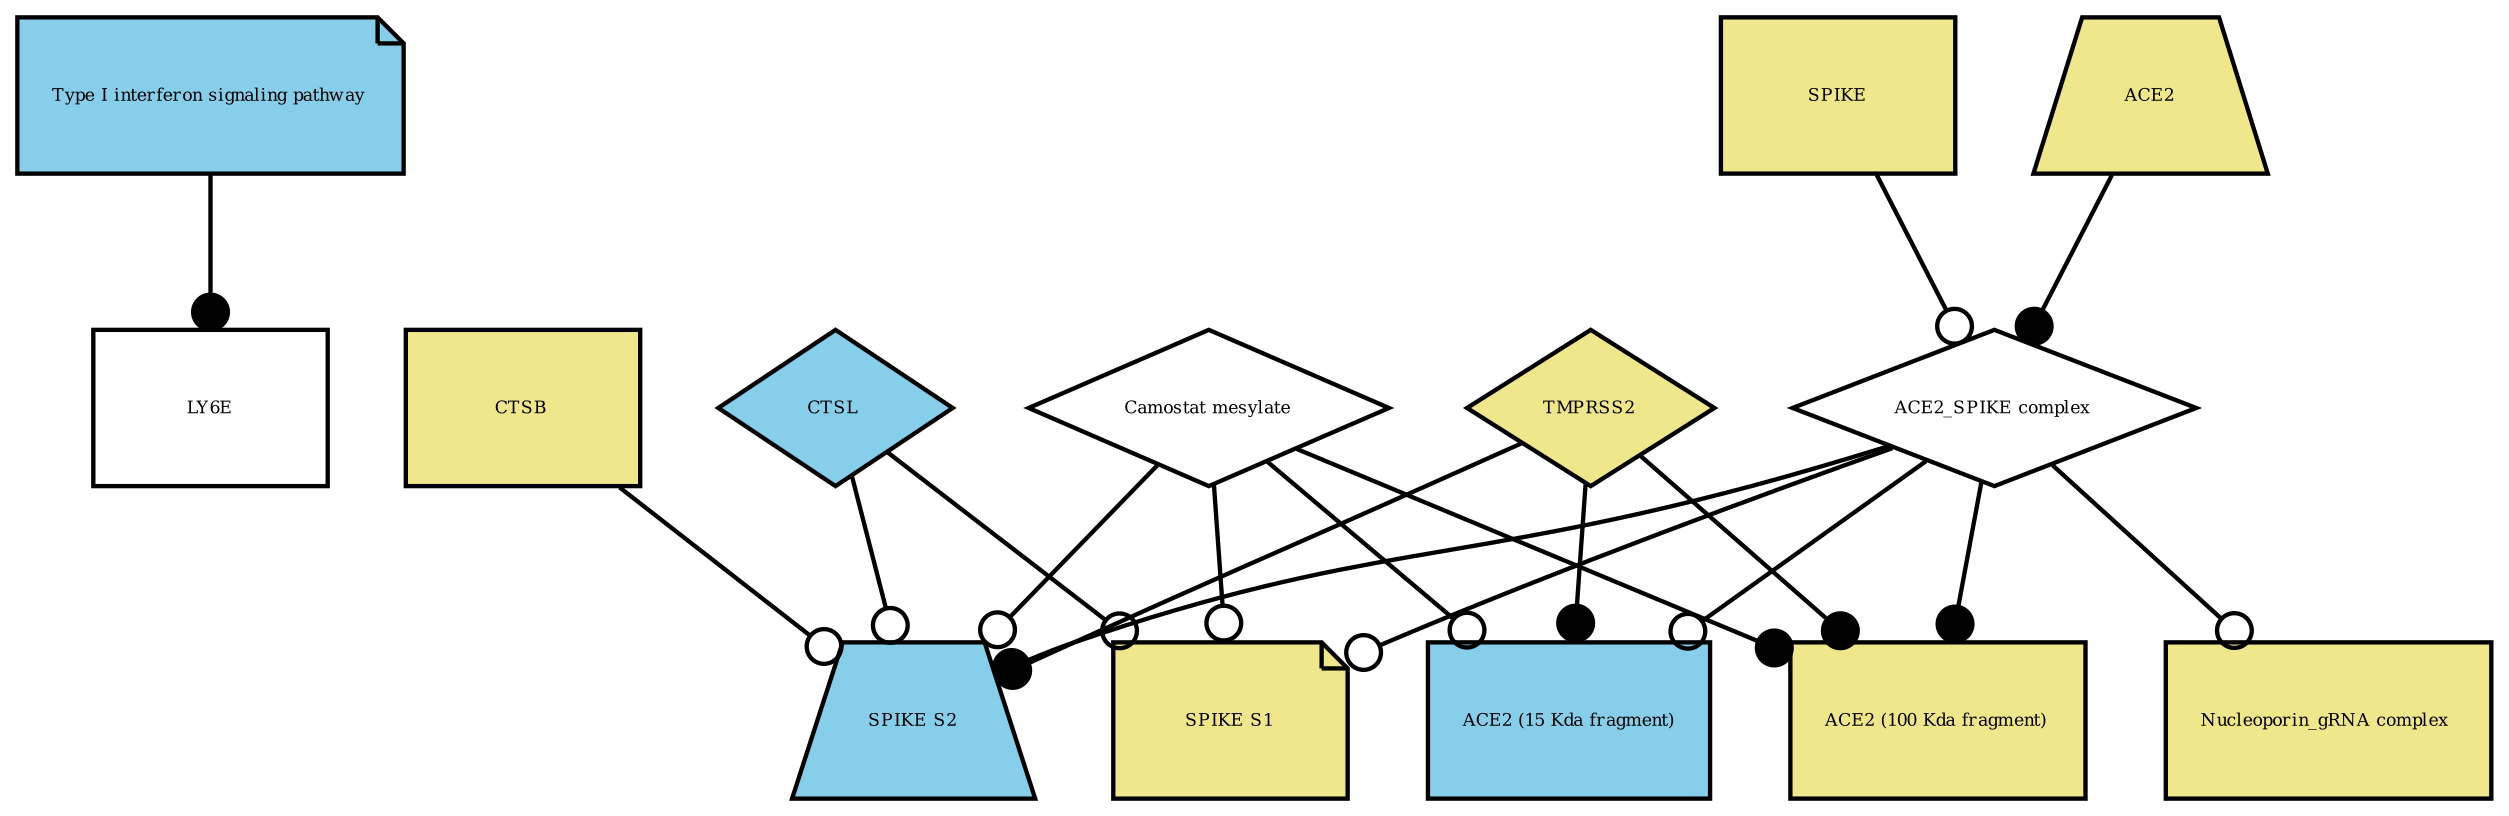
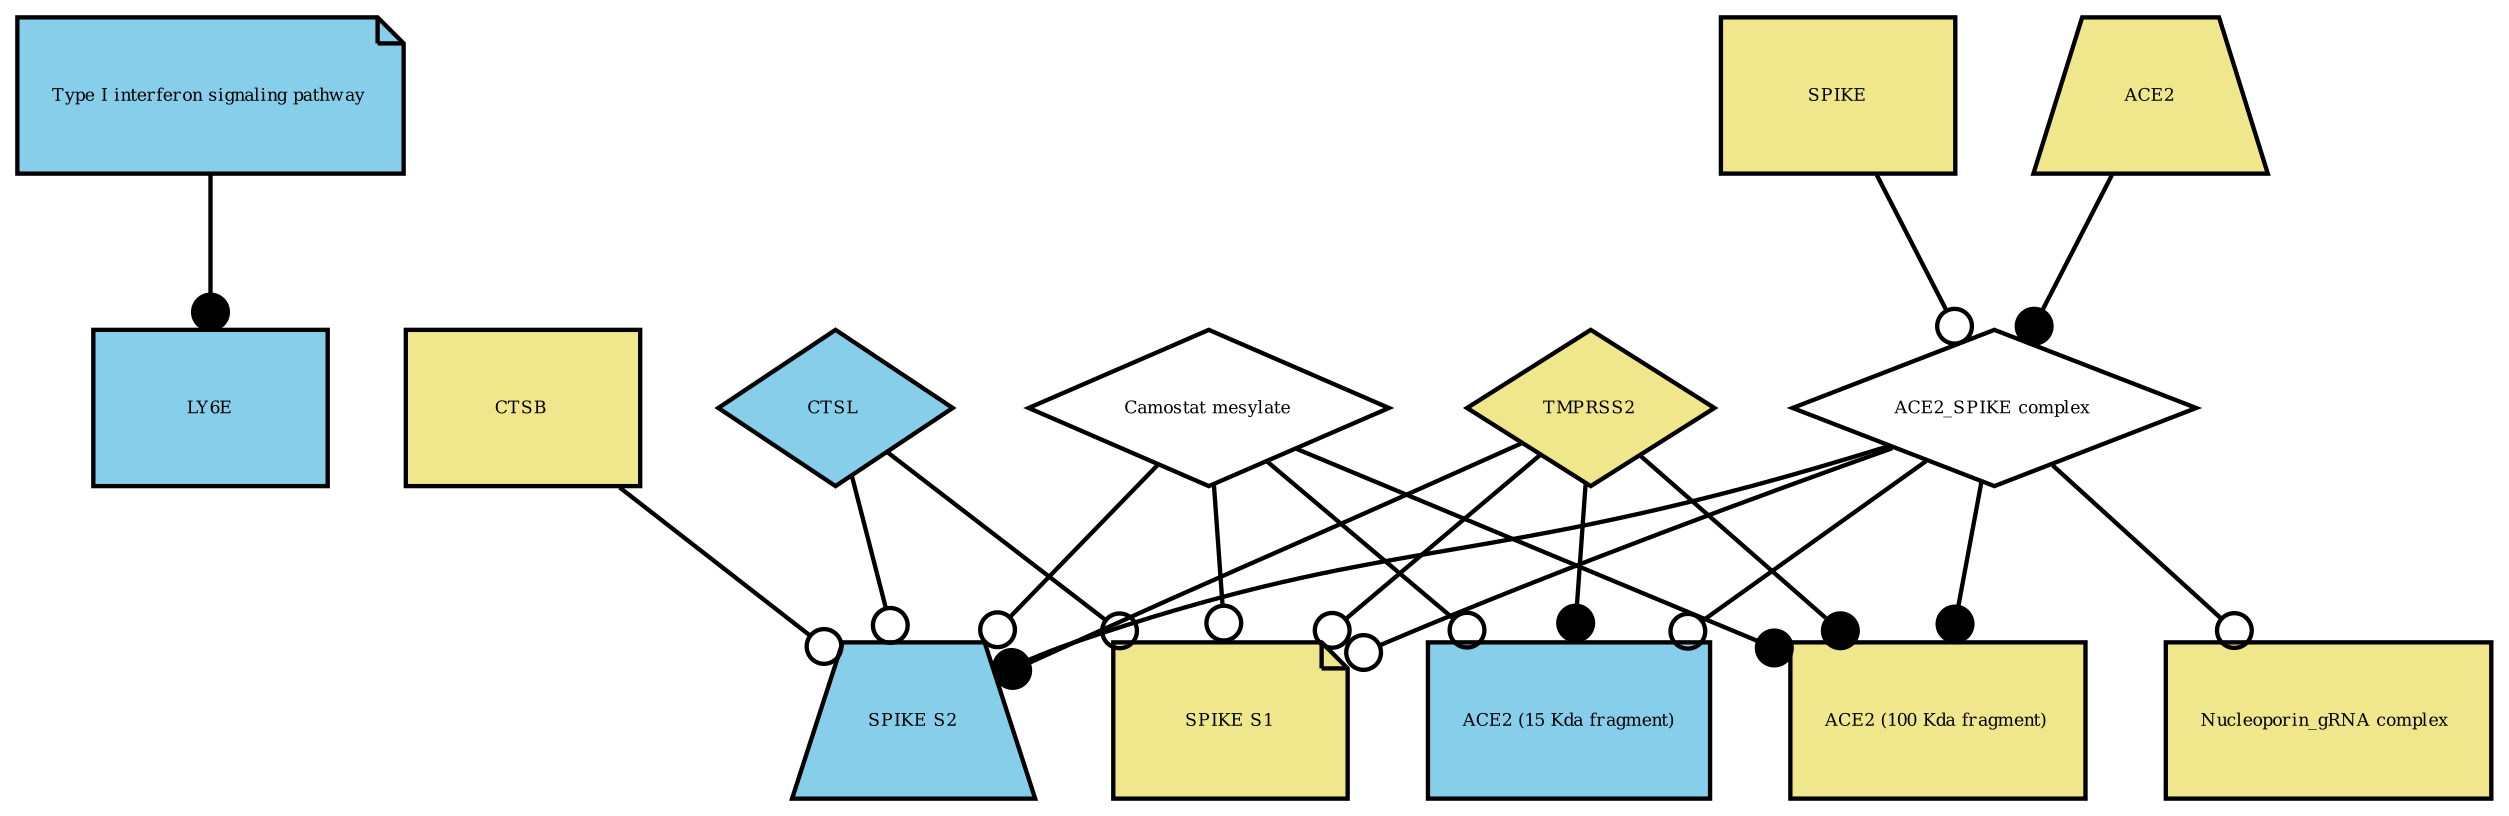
node "LY6E": fillcolor white -> skyblue
edge "TMPRSS2" -> "SPIKE S1": added
